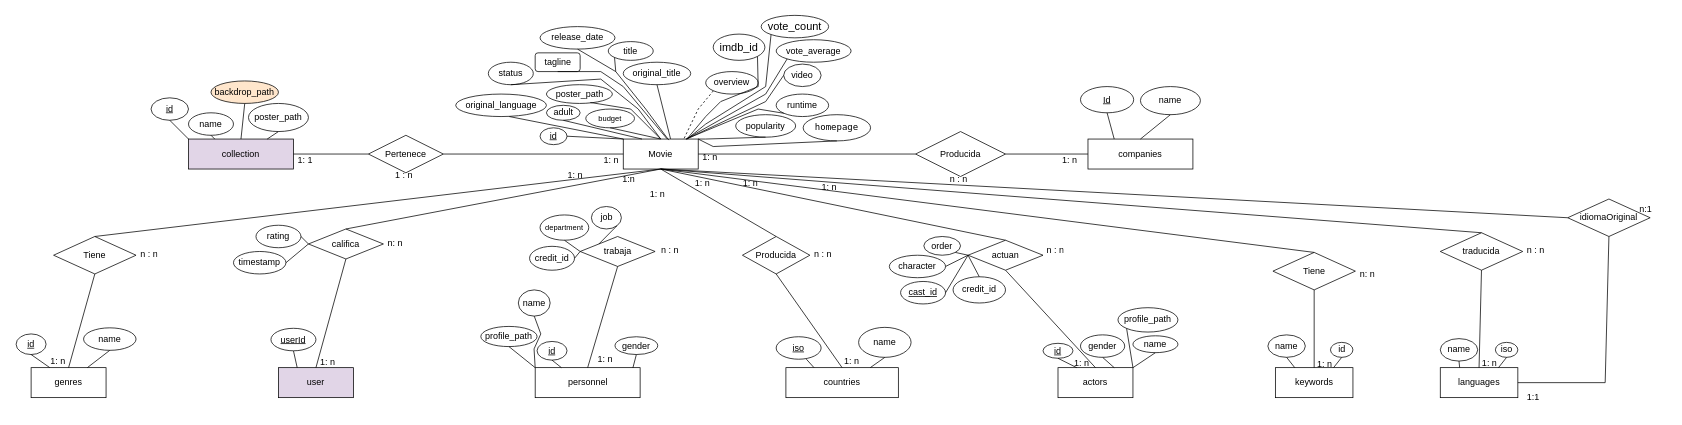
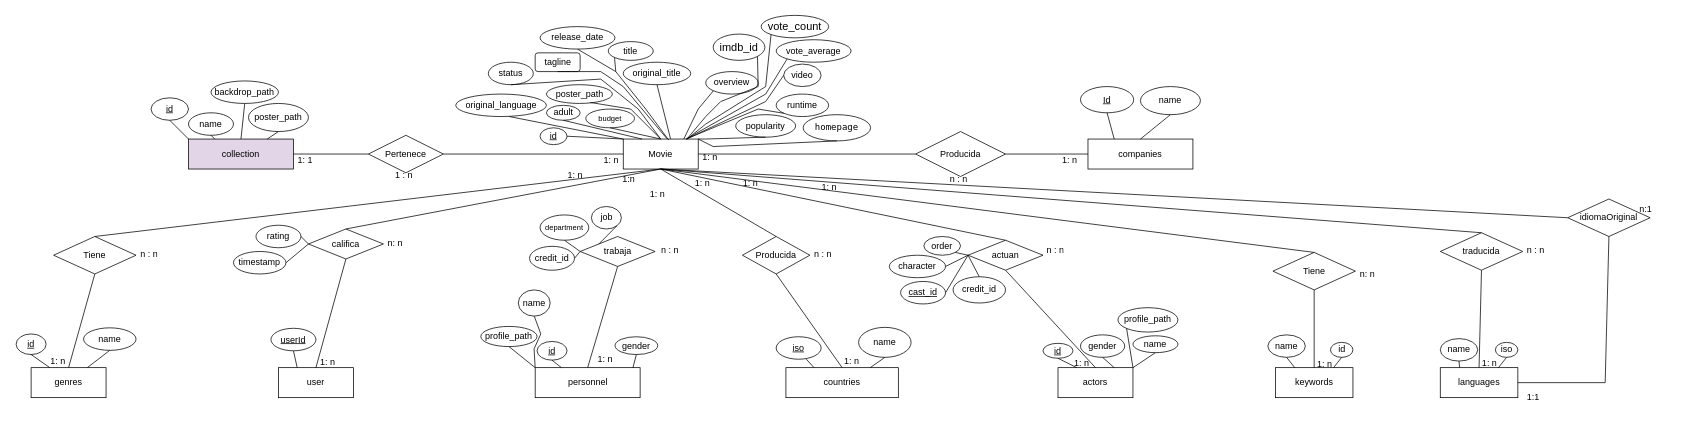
node "backdrop_path": fillcolor #ffe6cc -> #ffffff
edge "overview" -- "Movie": style dashed -> solid
node "user": fillcolor #e1d5e7 -> #ffffff
